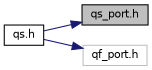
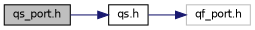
edge "qs.h" -> "qs_port.h": reversed
